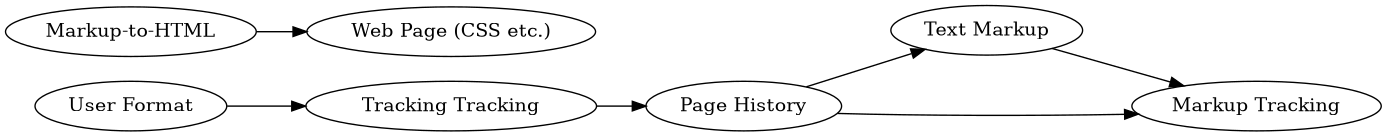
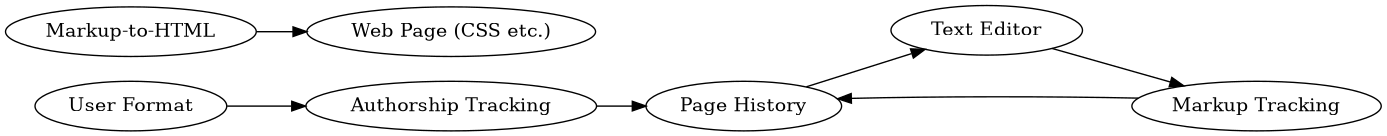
node "Text Markup": label "Text Markup" -> "Text Editor"
node "Tracking Tracking": label "Tracking Tracking" -> "Authorship Tracking"
edge "Page History" -> "Markup Tracking": reversed
